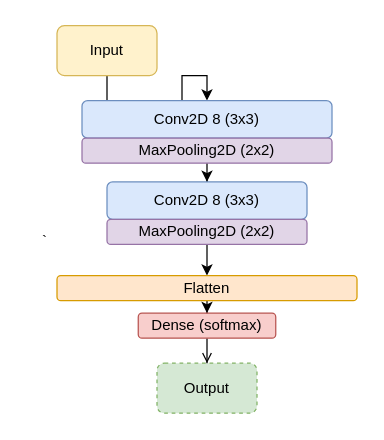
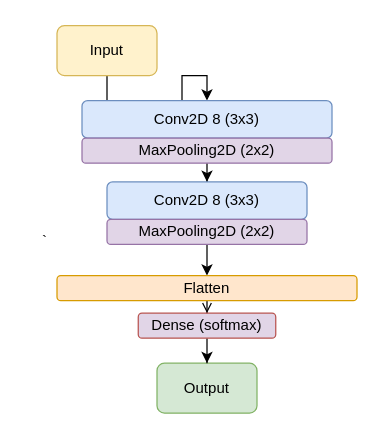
edge "Flatten" -> "Dense (softmax)": arrowhead classic -> open
node "Dense (softmax)": fillcolor #f8cecc -> #e1d5e7
edge "Dense (softmax)" -> "Output": arrowhead open -> classic
node "Output": style dashed -> solid
